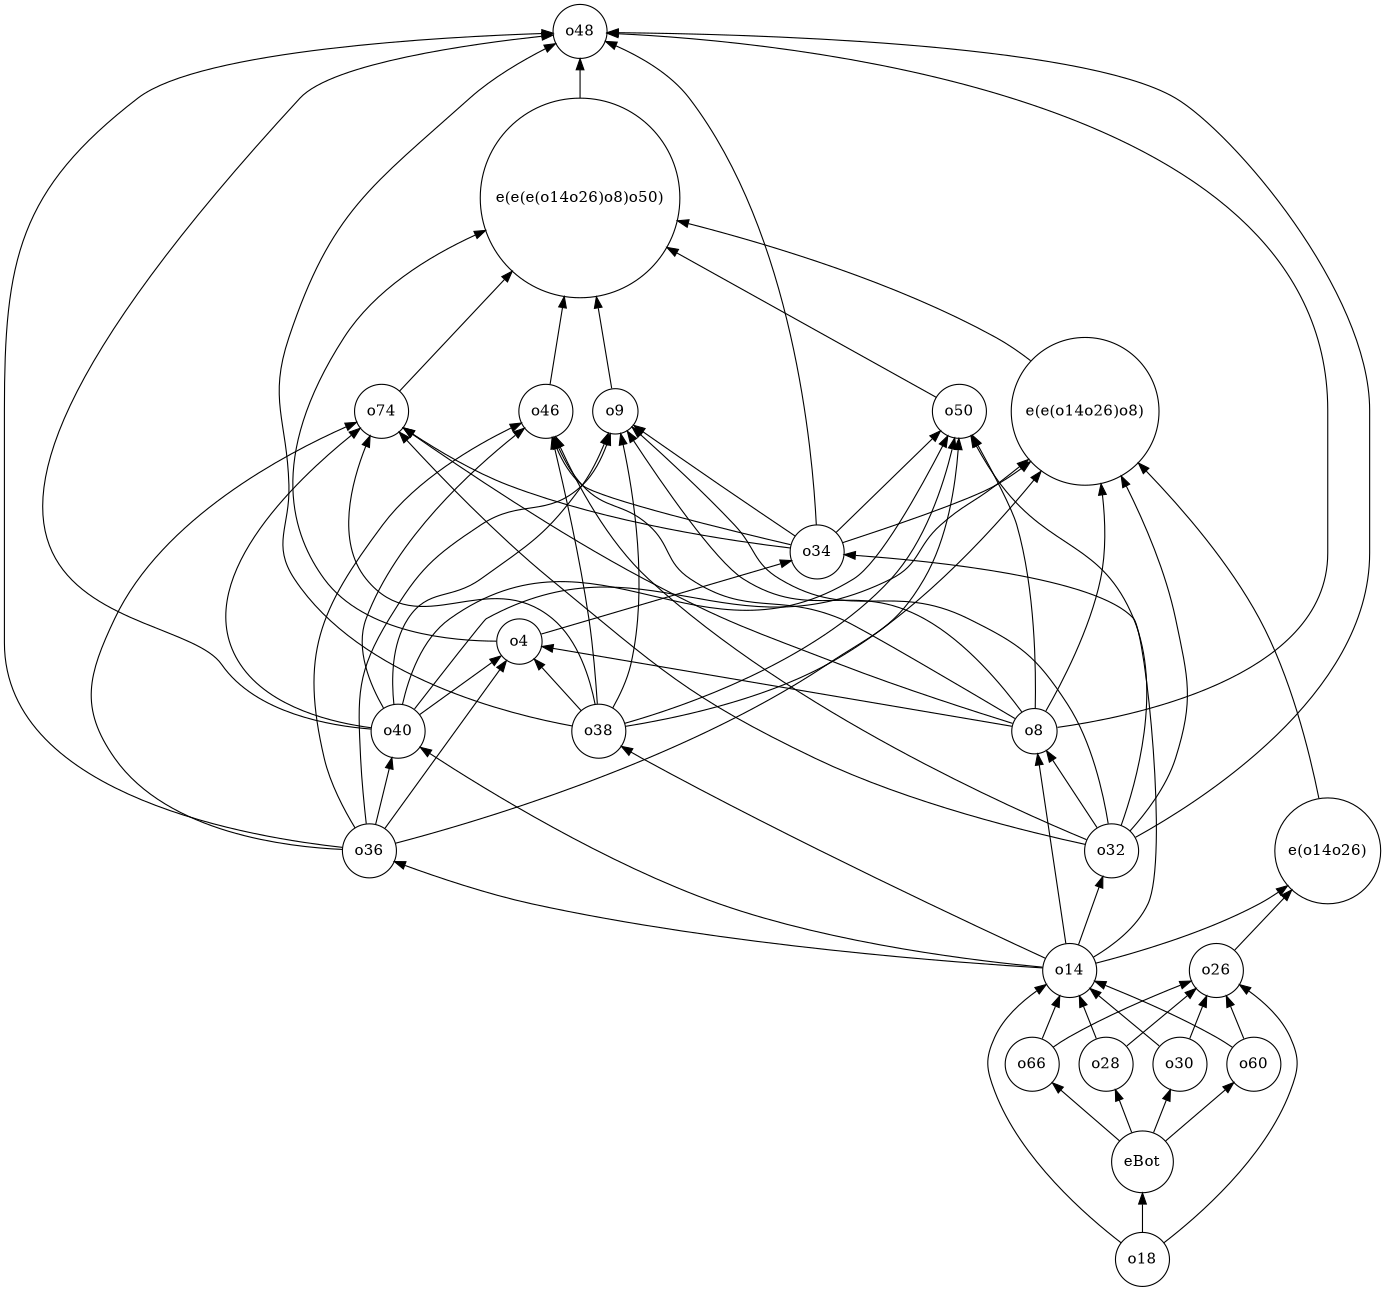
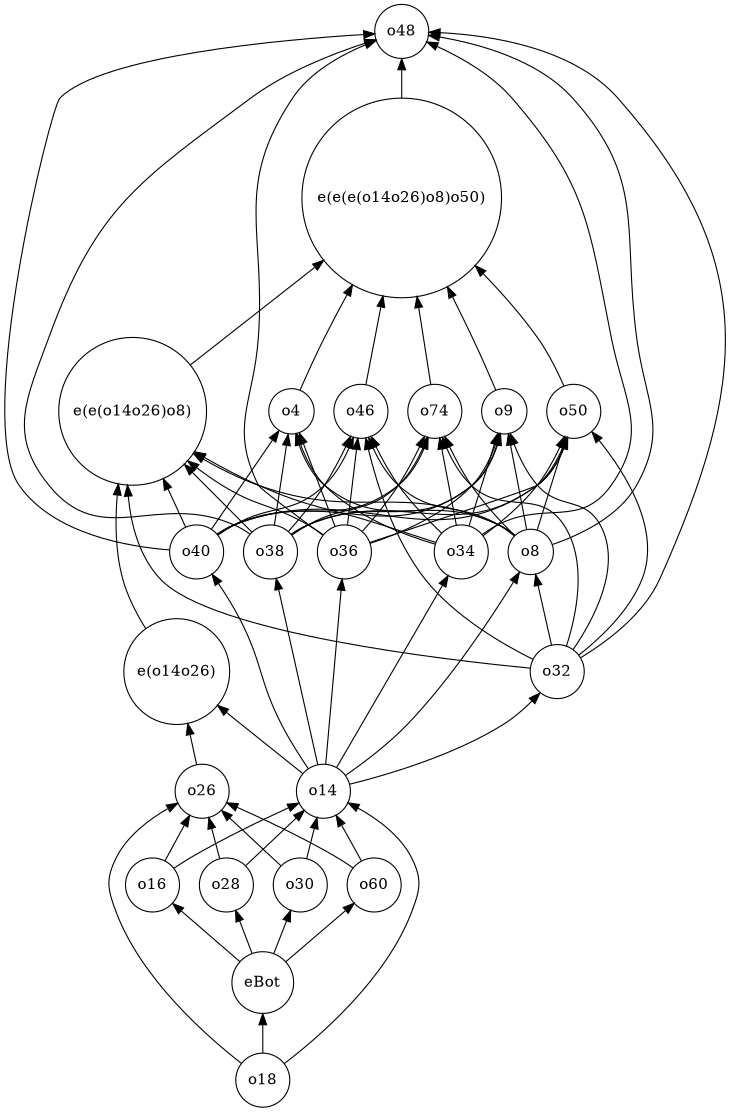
edge "o4" -> "o34": reversed
edge "o36" -> "o40": now "o36" -> "e(e(o14o26)o8)"
node "o66": label "o66" -> "o16"
